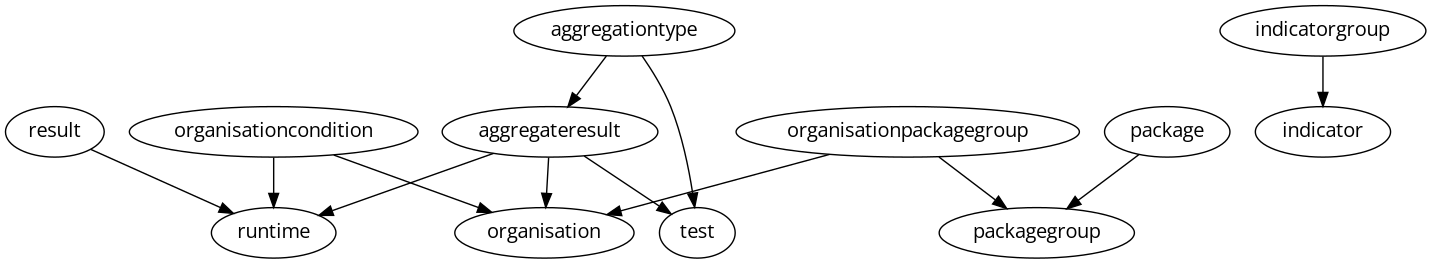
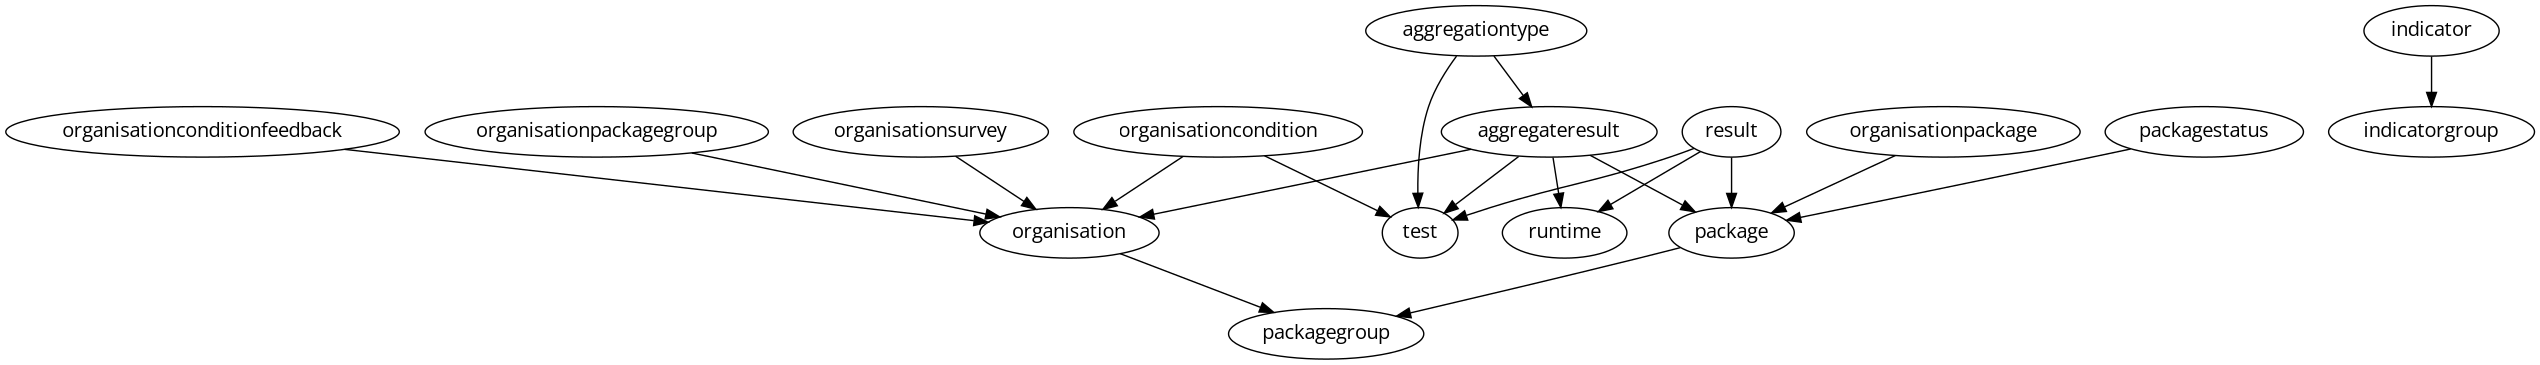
edge "indicatorgroup" -> "indicator": reversed
node "organisationconditionfeedback": added
node "organisationsurvey": added
node "organisationpackage": added
node "packagestatus": added
edge "organisationcondition" -> "runtime": now "organisationcondition" -> "test"
edge "result" -> "package": added
edge "organisationpackagegroup" -> "packagegroup": now "organisation" -> "packagegroup"
edge "aggregateresult" -> "package": added
edge "result" -> "test": added
